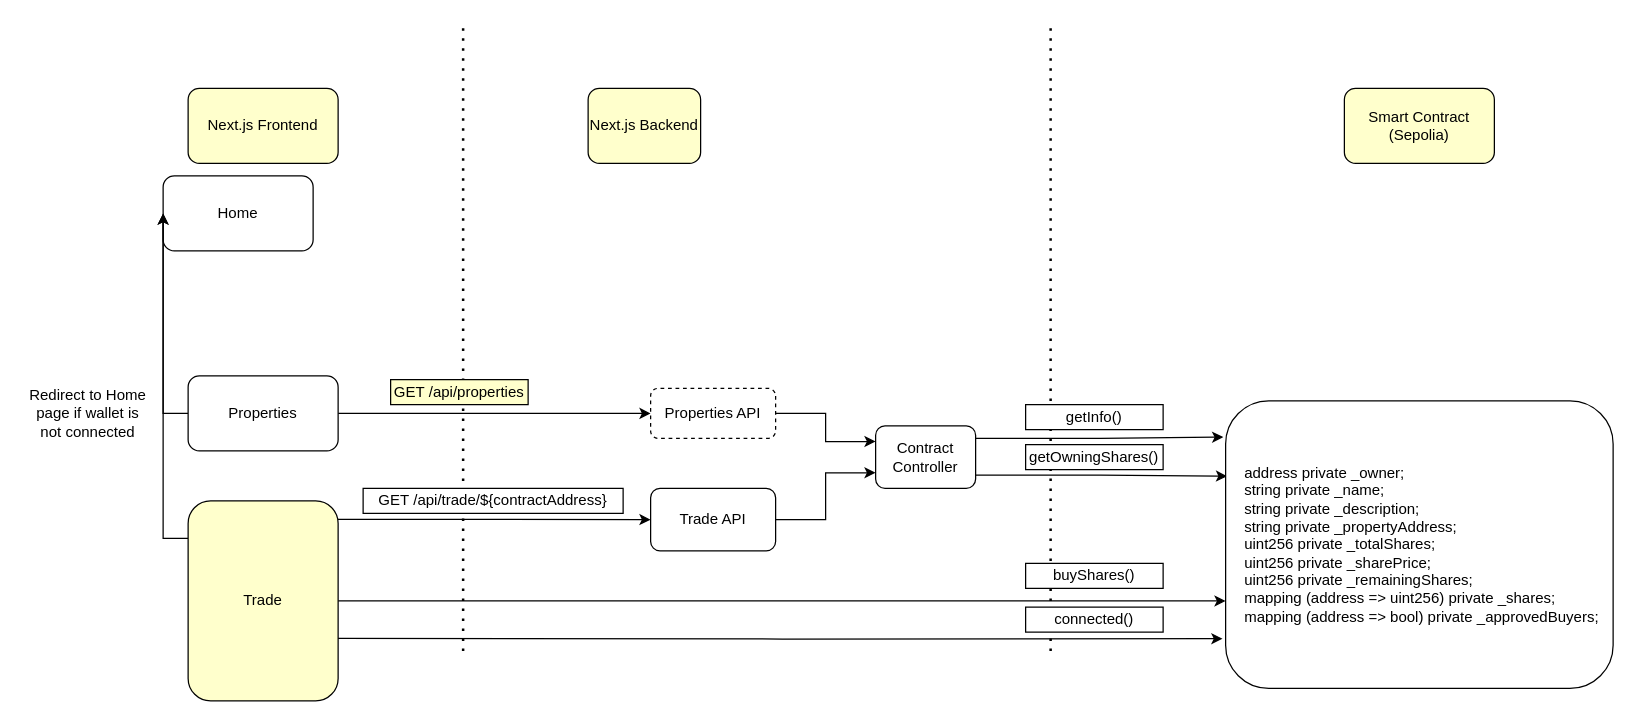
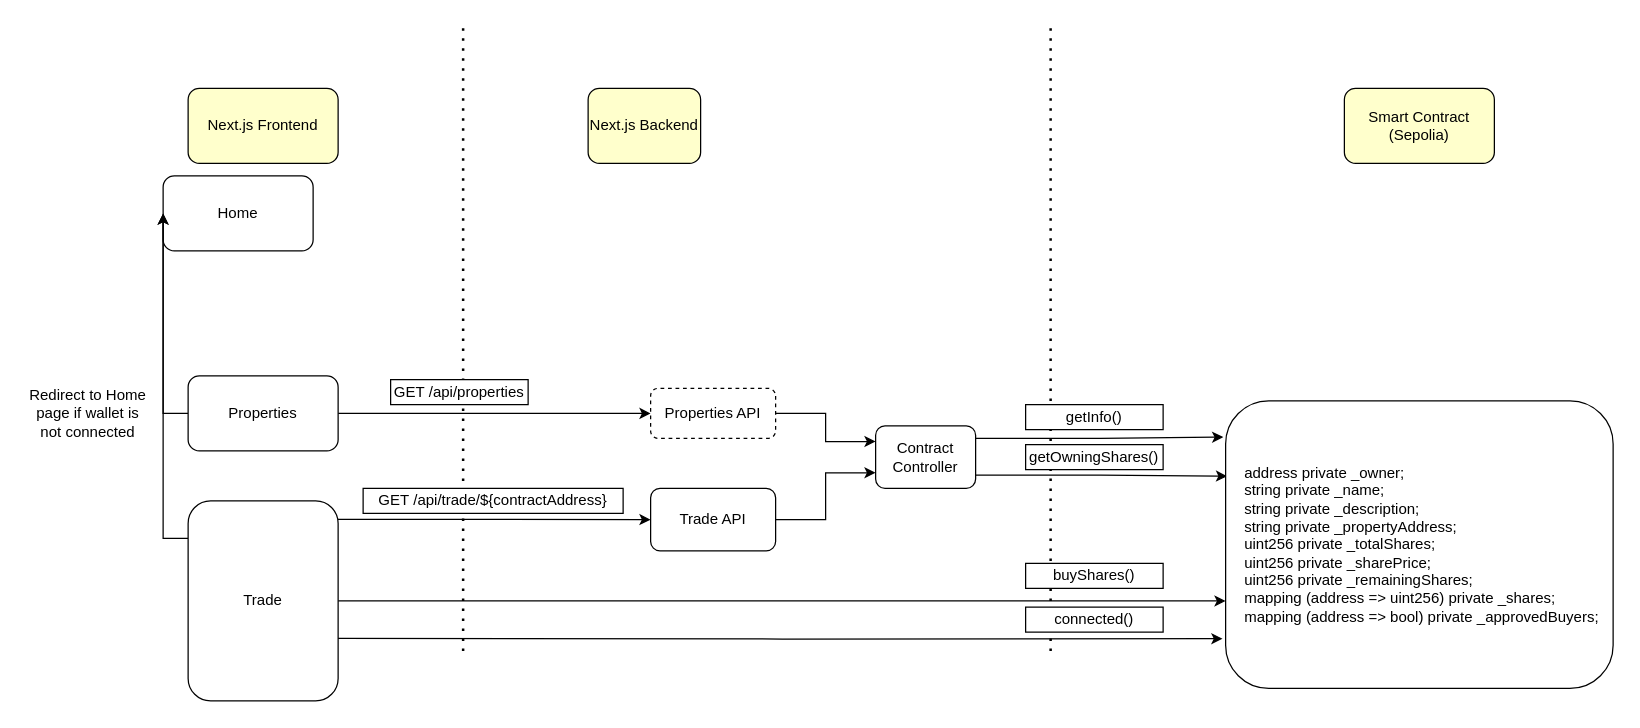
node "GET /api/properties": fillcolor #ffffcc -> #ffffff
node "Trade": fillcolor #ffffcc -> #ffffff
